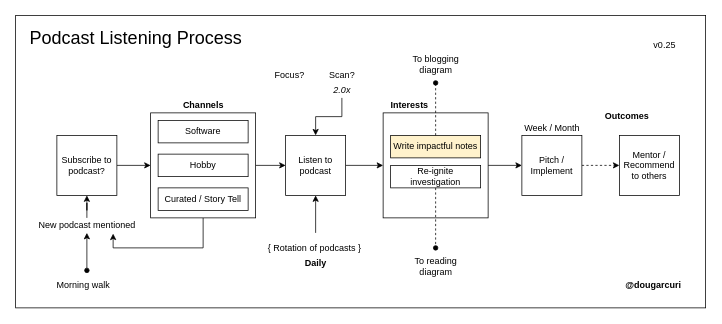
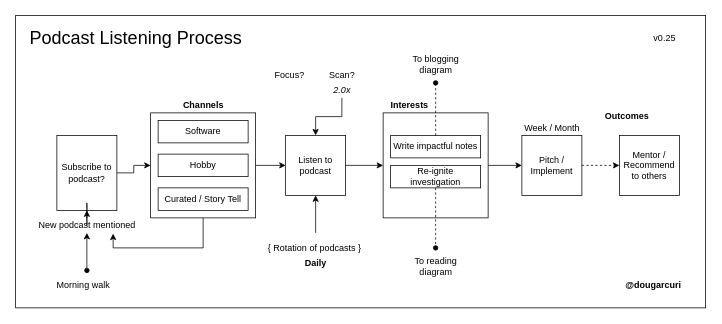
node "v0.25": moved (664, 45) -> (664, 38)
node "Write impactful notes": fillcolor #fff2cc -> #ffffff
node "Subscribe to podcast?": size 60x60 -> 60x75
